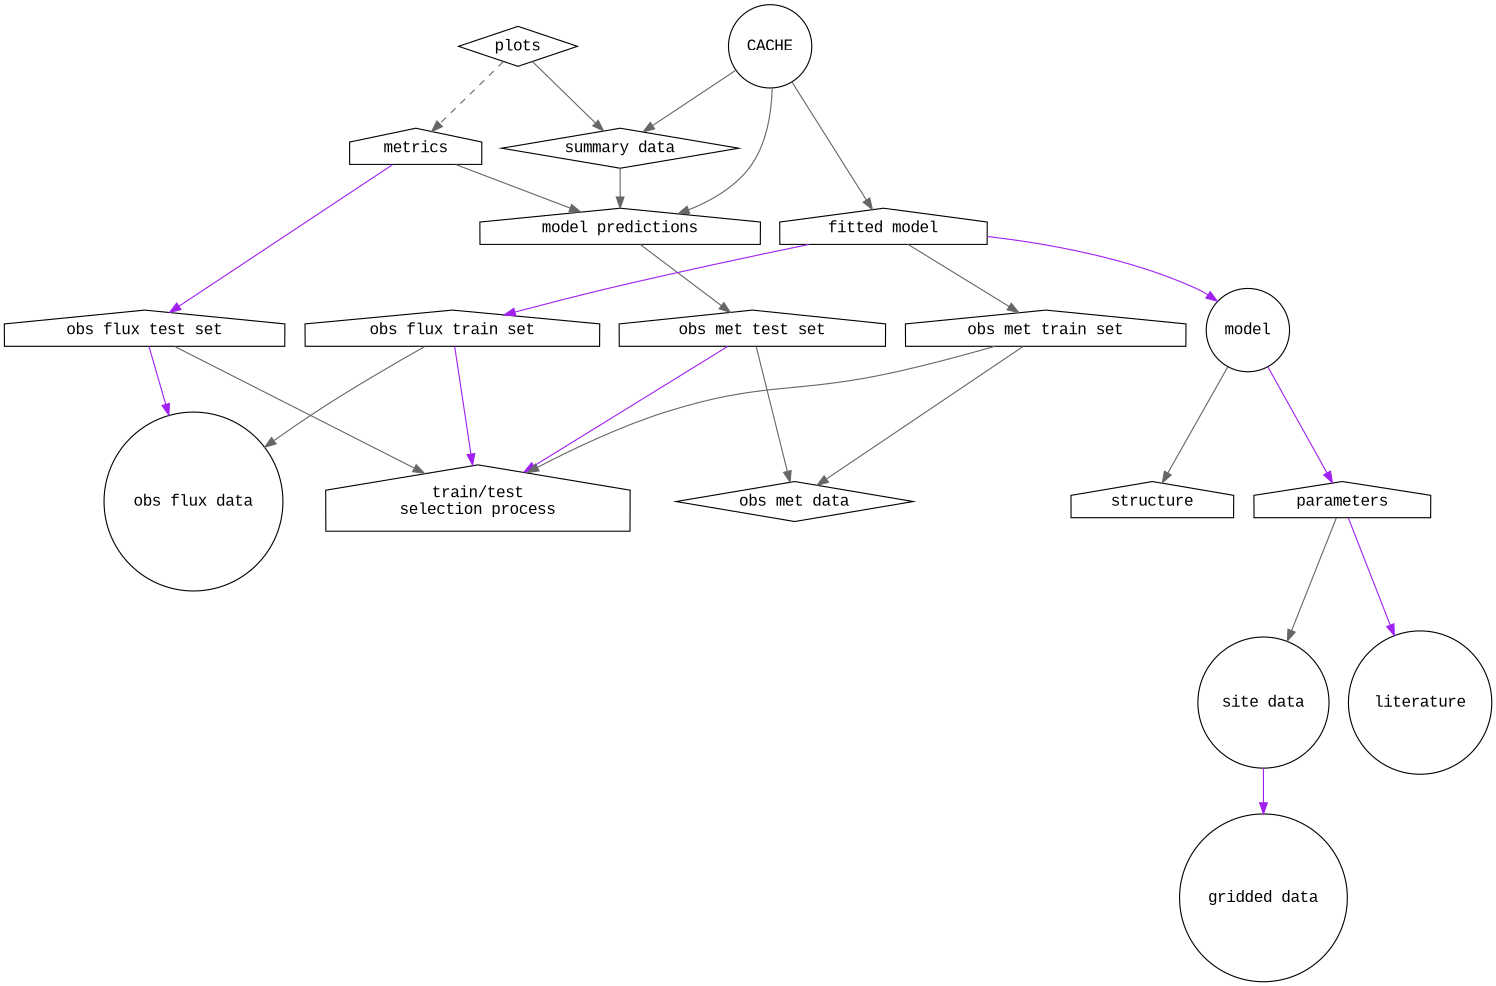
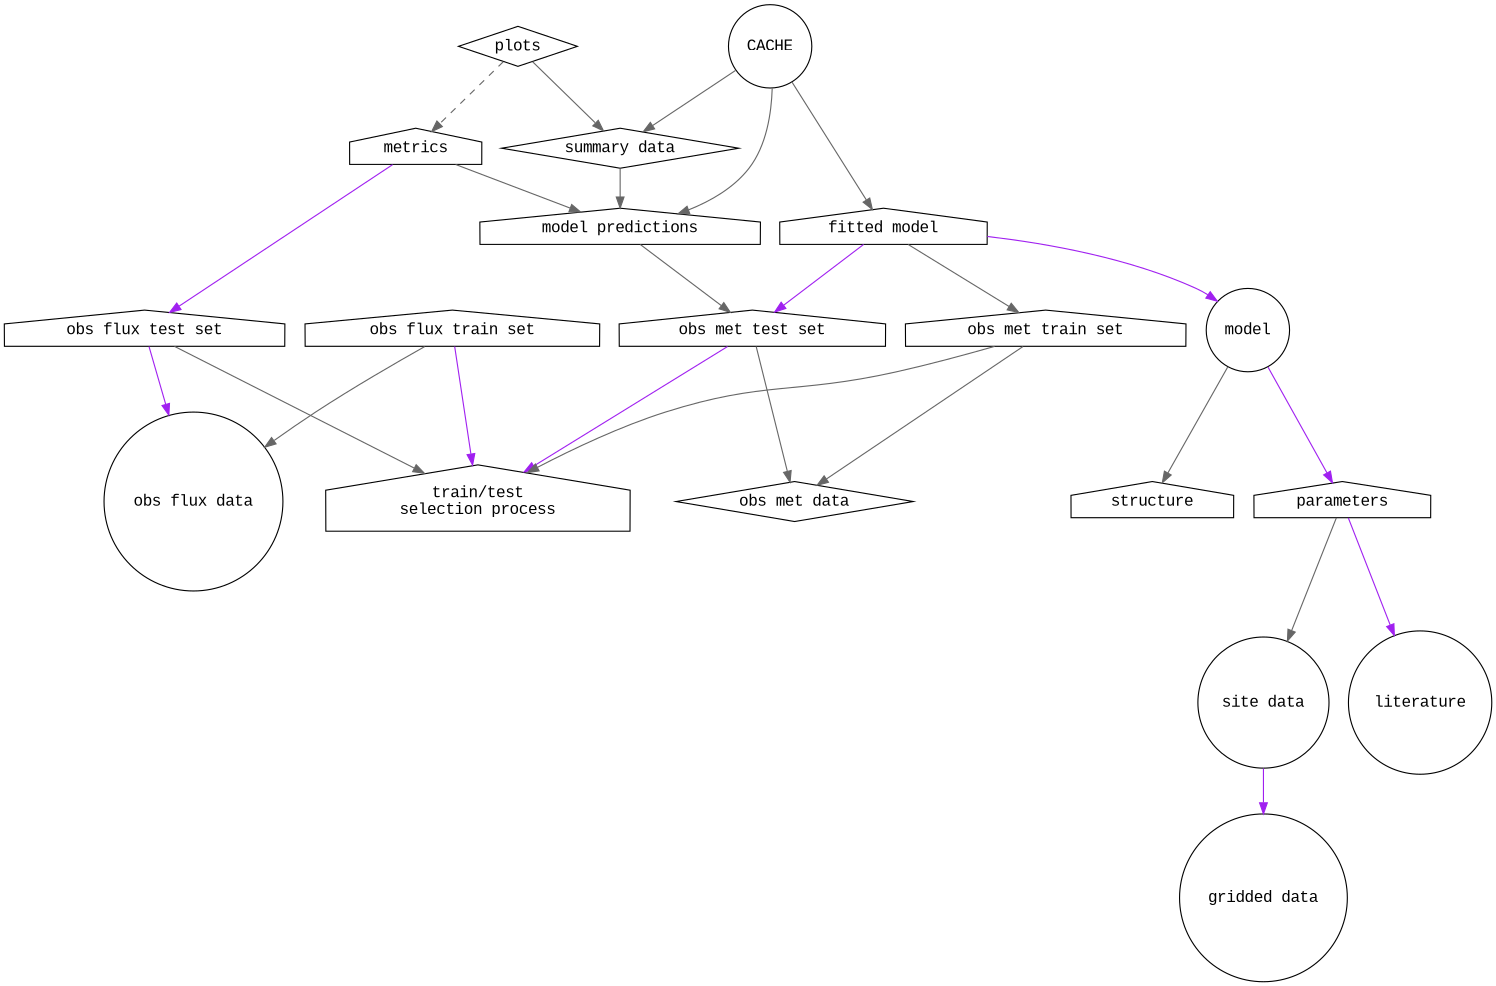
edge "fitted model" -> "obs flux train set": now "fitted model" -> "obs met test set"
